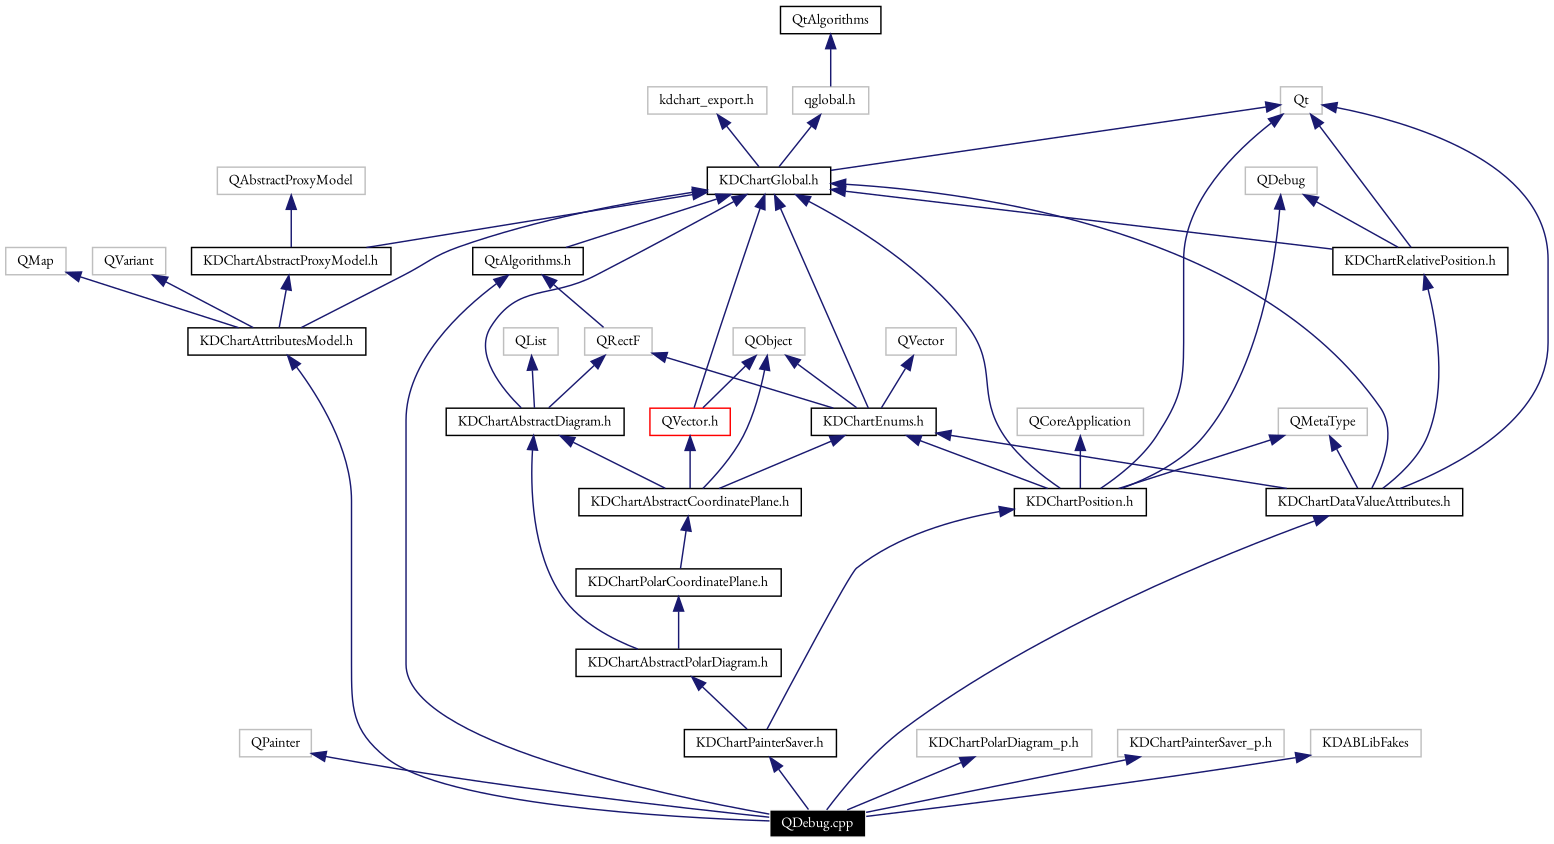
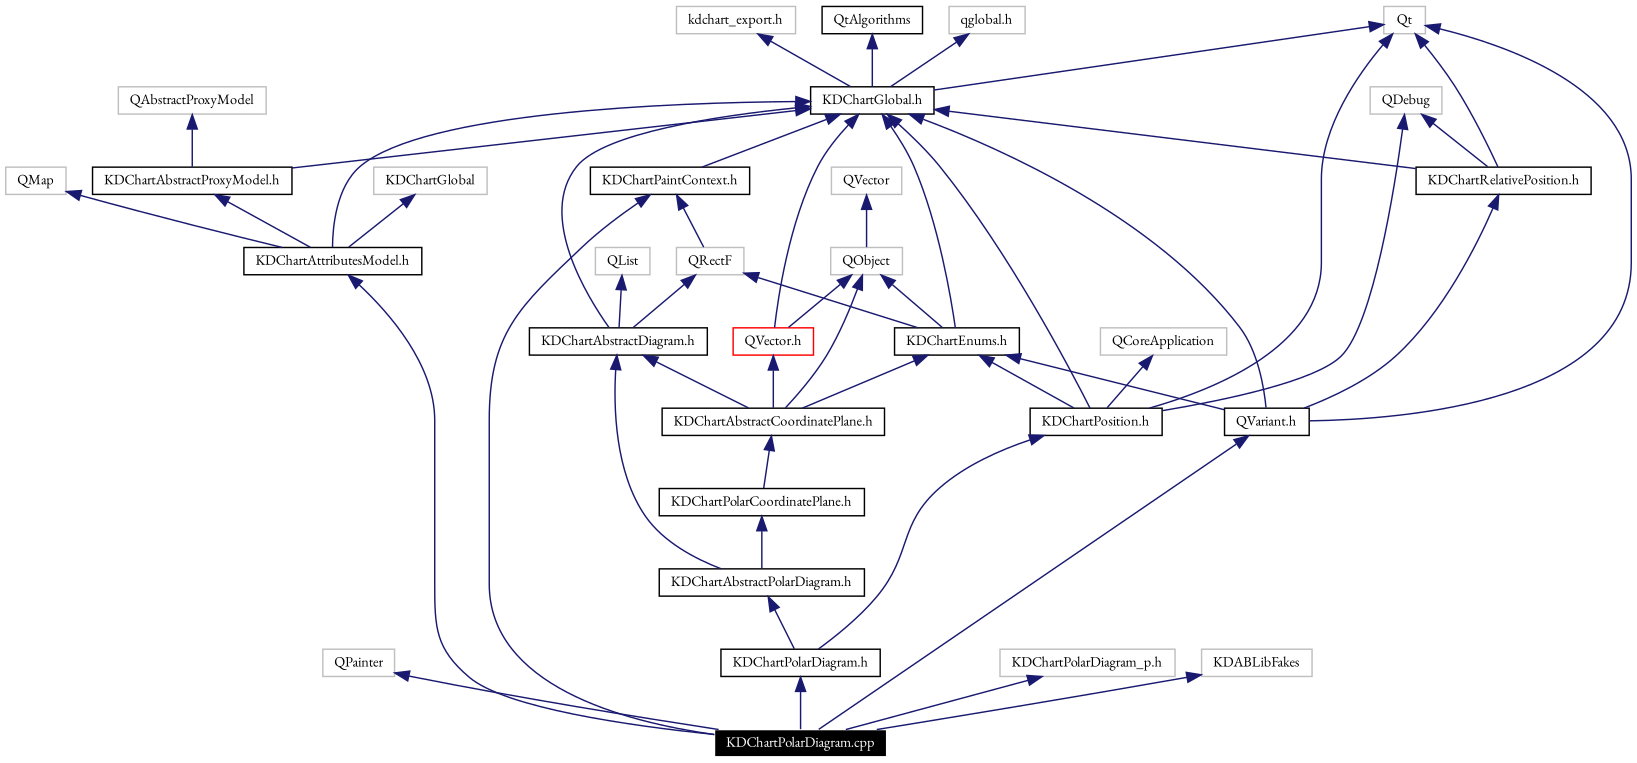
edge "qglobal.h" -> "QtAlgorithms": now "KDChartGlobal.h" -> "QtAlgorithms"
node "QVariant": label "QVariant" -> "KDChartGlobal"
node "QtAlgorithms.h": label "QtAlgorithms.h" -> "KDChartPaintContext.h"
edge "KDChartEnums.h" -> "QVector": now "QObject" -> "QVector"
node "QMetaType": removed
node "KDChartDataValueAttributes.h": label "KDChartDataValueAttributes.h" -> "QVariant.h"
node "KDChartPainterSaver.h": label "KDChartPainterSaver.h" -> "KDChartPolarDiagram.h"
node "KDChartPainterSaver_p.h": removed
node "QDebug.cpp": label "QDebug.cpp" -> "KDChartPolarDiagram.cpp"
